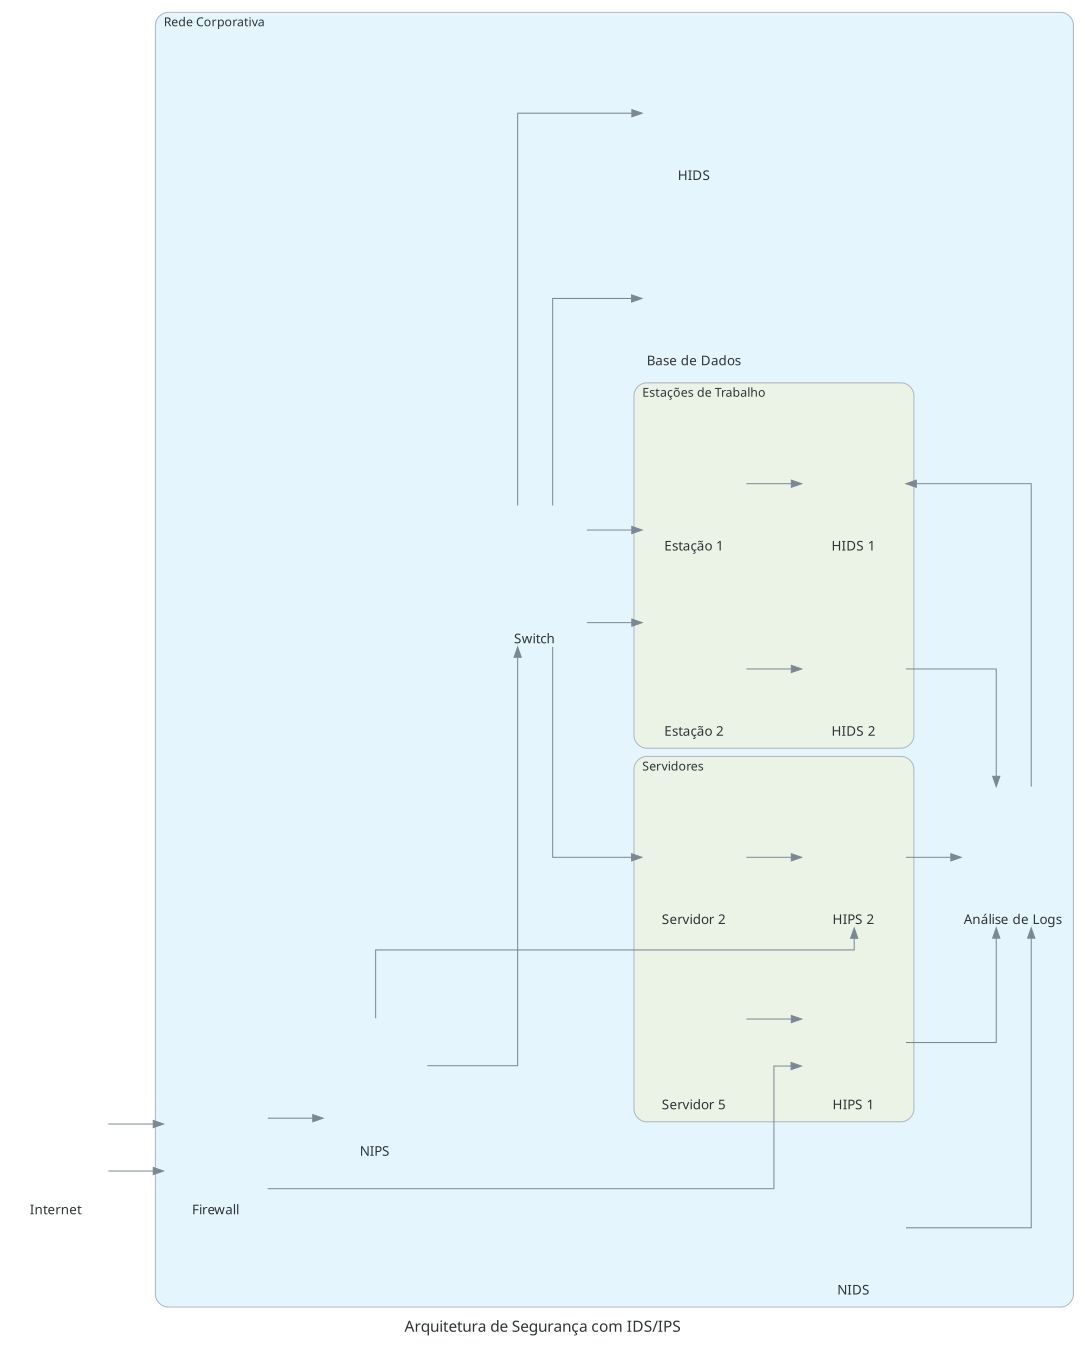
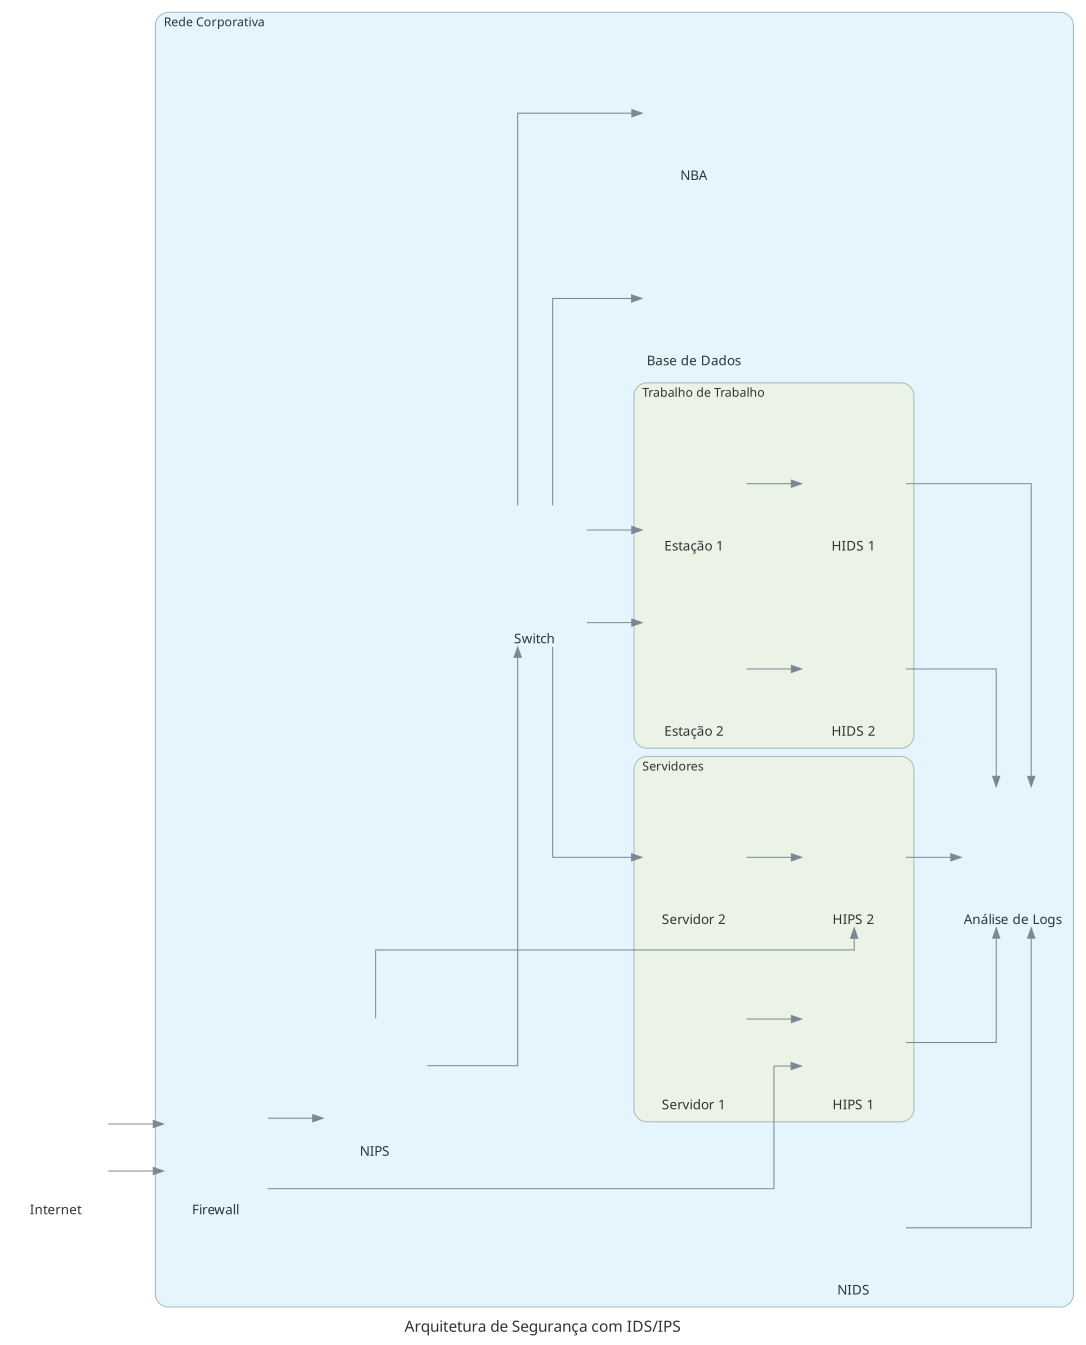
node "HIDS": label "HIDS" -> "NBA"
cluster "Estações de Trabalho": label "Estações de Trabalho" -> "Trabalho de Trabalho"
edge "Análise de Logs" -> "HIDS 1": reversed
node "Servidor 5": label "Servidor 5" -> "Servidor 1"
